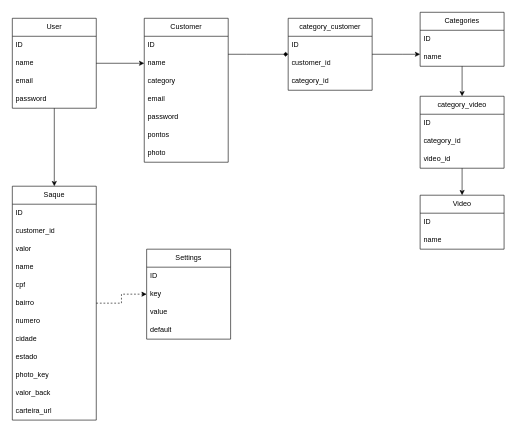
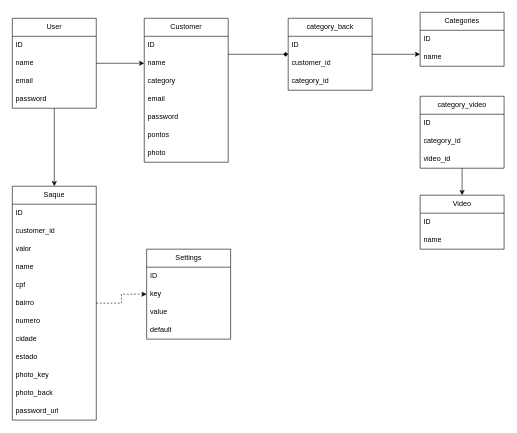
node "category_customer": label "category_customer" -> "category_back"
edge "Categories" -> "category_video": removed
node "valor_back": label "valor_back" -> "photo_back"
node "carteira_url": label "carteira_url" -> "password_url"
